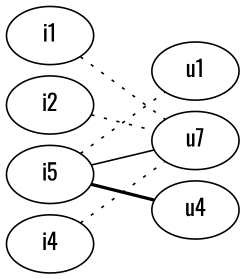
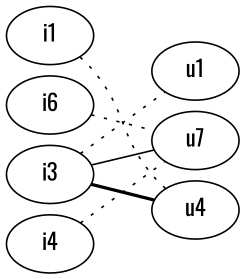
edge "i1" -- "u7": now "i1" -- "u4"
node "i2": label "i2" -> "i6"
node "i5": label "i5" -> "i3"
